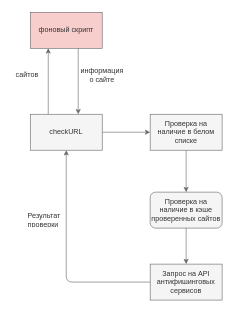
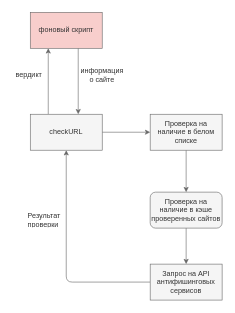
node "сайтов": label "сайтов" -> "вердикт"
